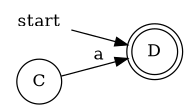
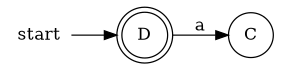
edge "C" -> "D": reversed
